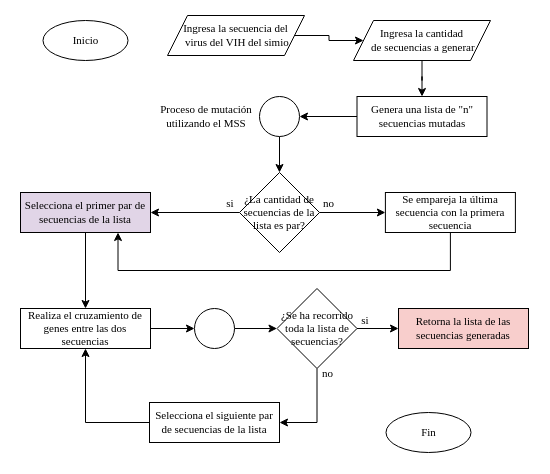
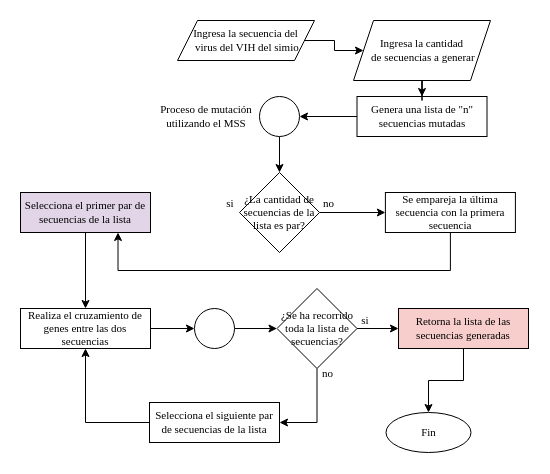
node "Ingresa la secuencia del virus del VIH del simio": moved (236, 36) -> (246, 41)
node "Inicio": removed
node "Ingresa la cantidad de secuencias a generar": size 137x40 -> 137x60
edge "¿La cantidad de secuencias de la lista es par?" -> "Selecciona el primer par de secuencias de la lista": removed
edge "Retorna la lista de las secuencias generadas" -> "Fin": added
